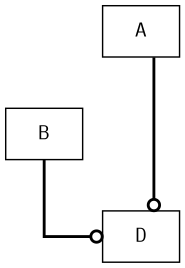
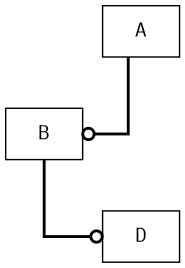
edge "A" -> "D": now "A" -> "B"
